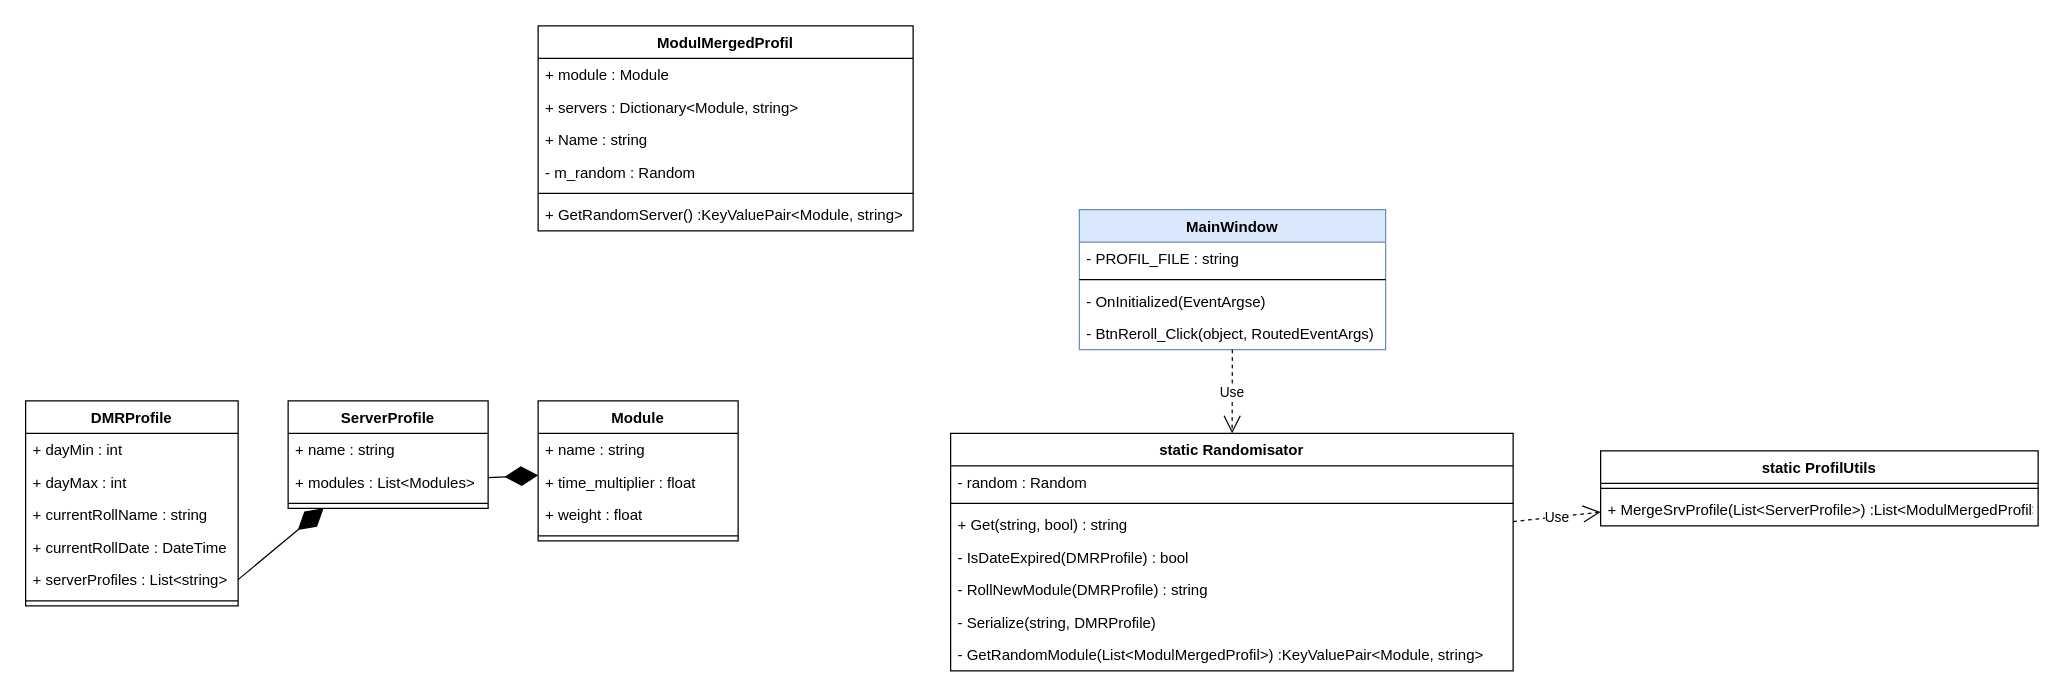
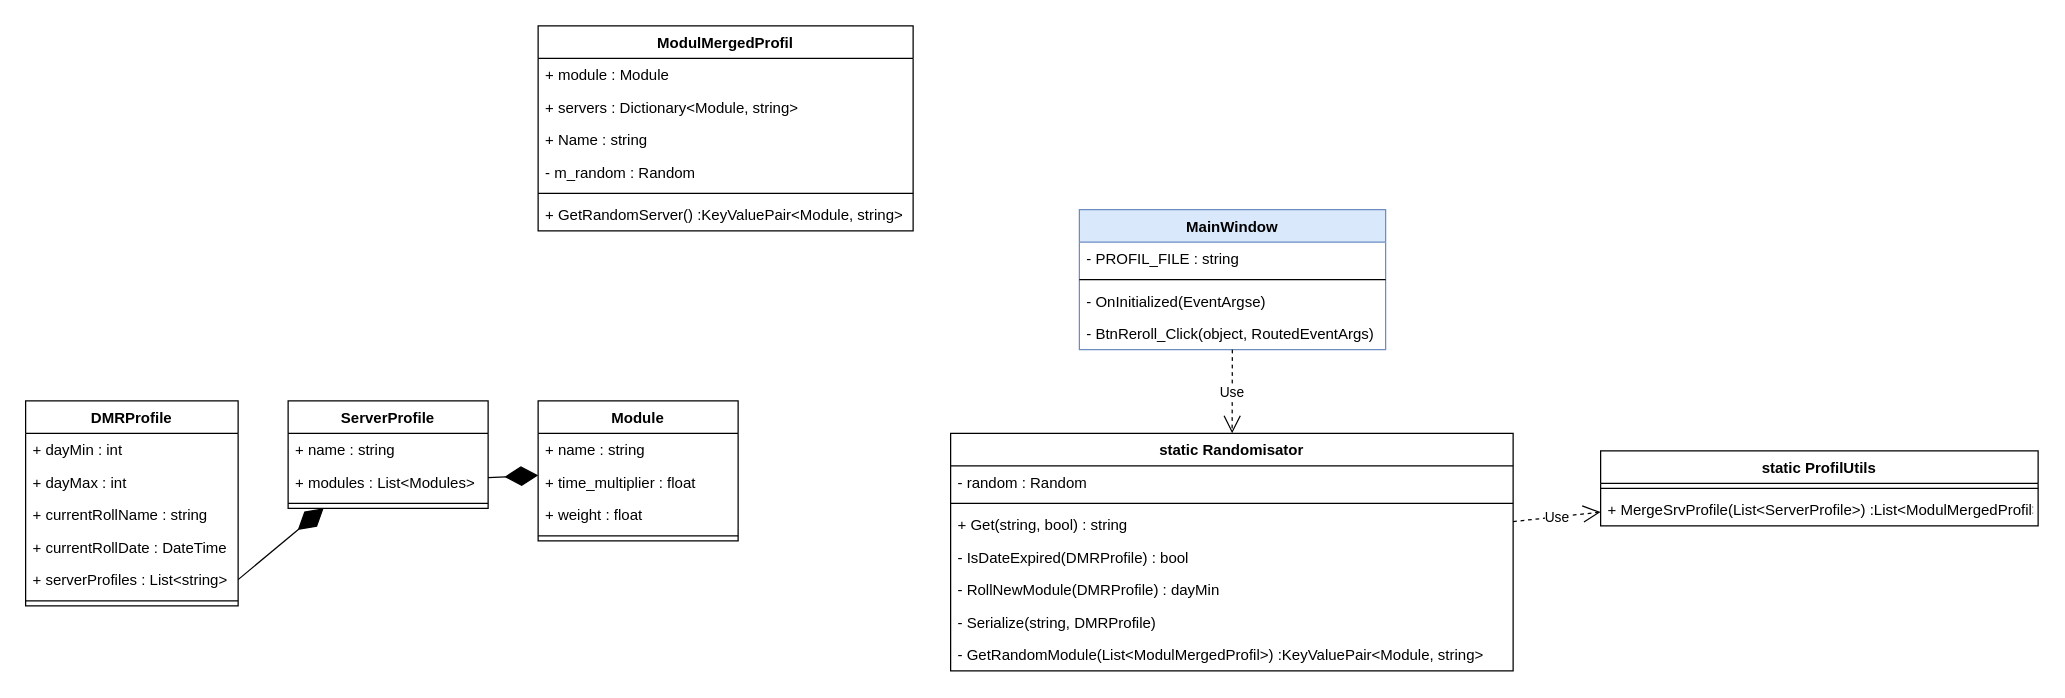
node "- RollNewModule(DMRProfile) : string": label "- RollNewModule(DMRProfile) : string" -> "- RollNewModule(DMRProfile) : dayMin"
